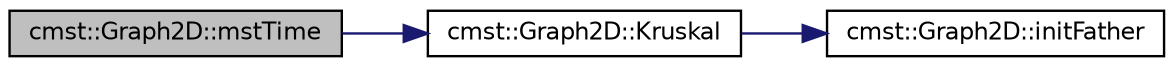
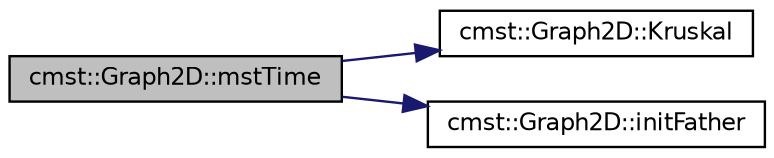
edge "cmst::Graph2D::Kruskal" -> "cmst::Graph2D::initFather": now "cmst::Graph2D::mstTime" -> "cmst::Graph2D::initFather"
